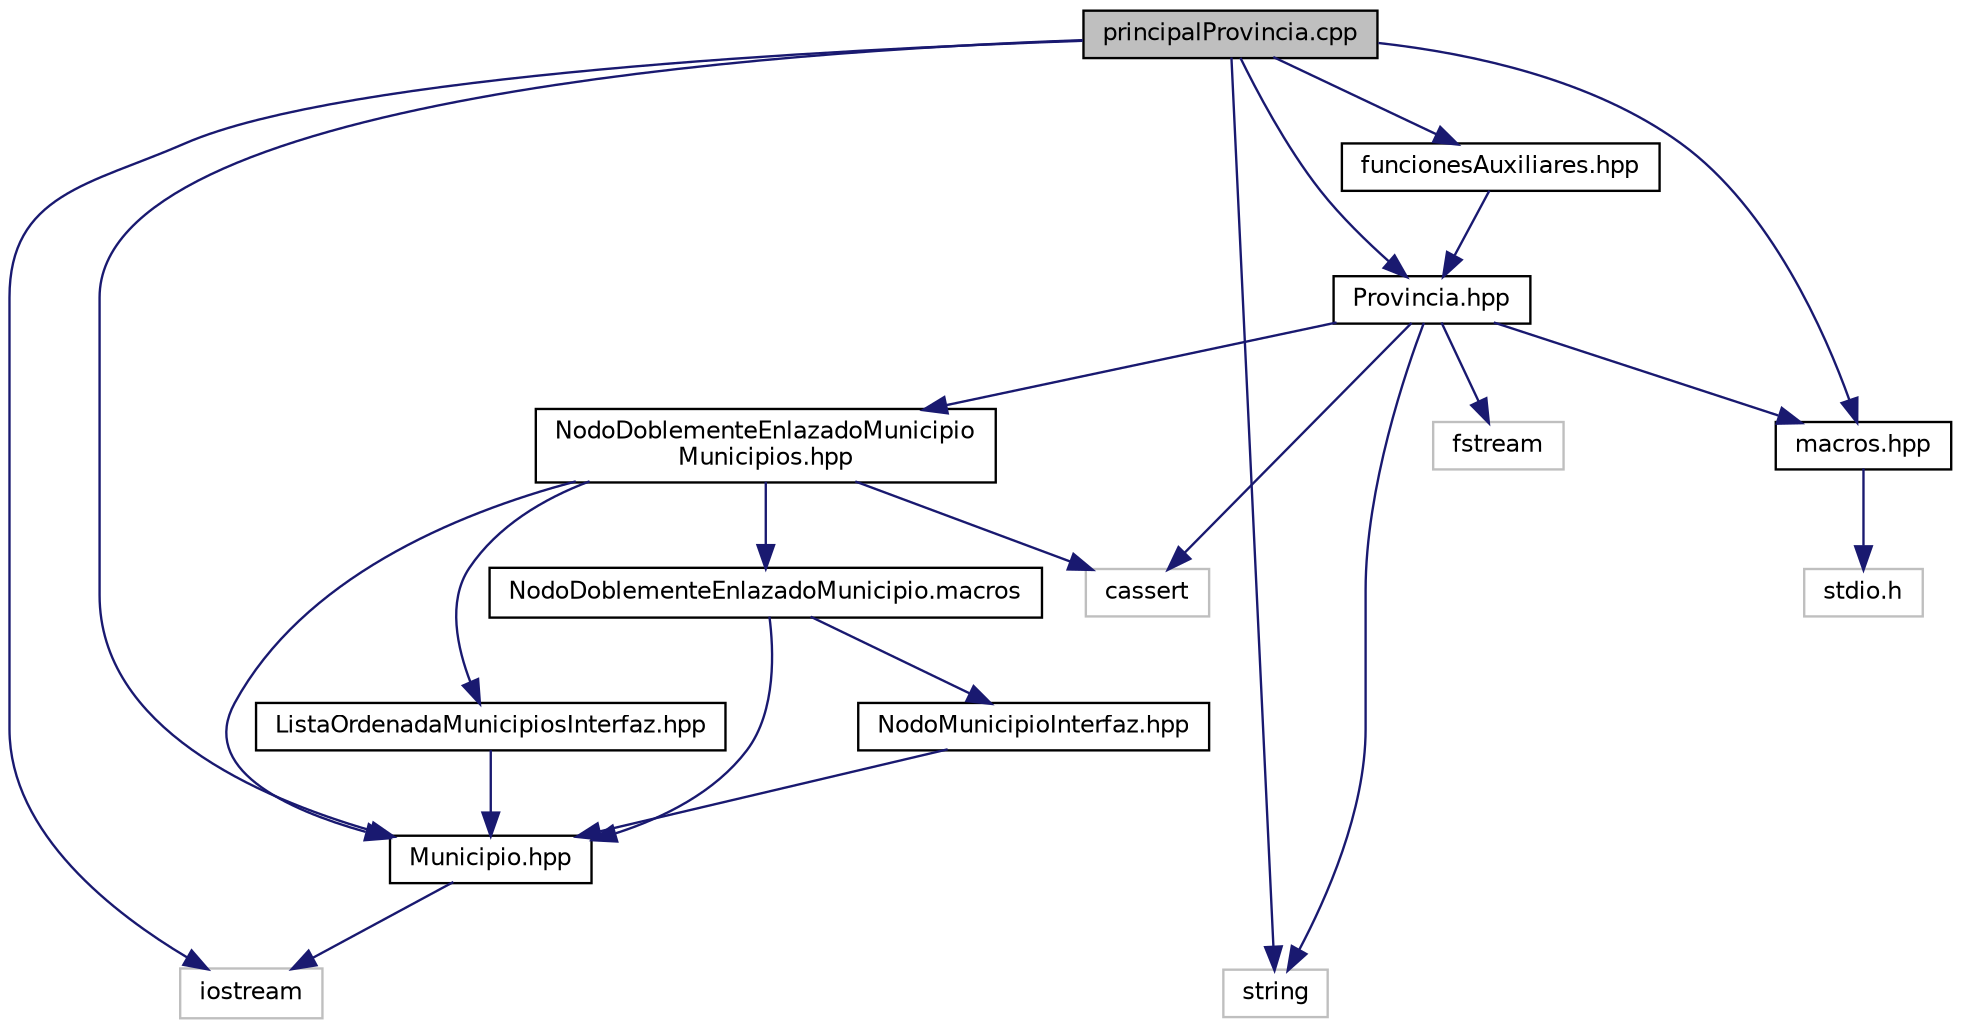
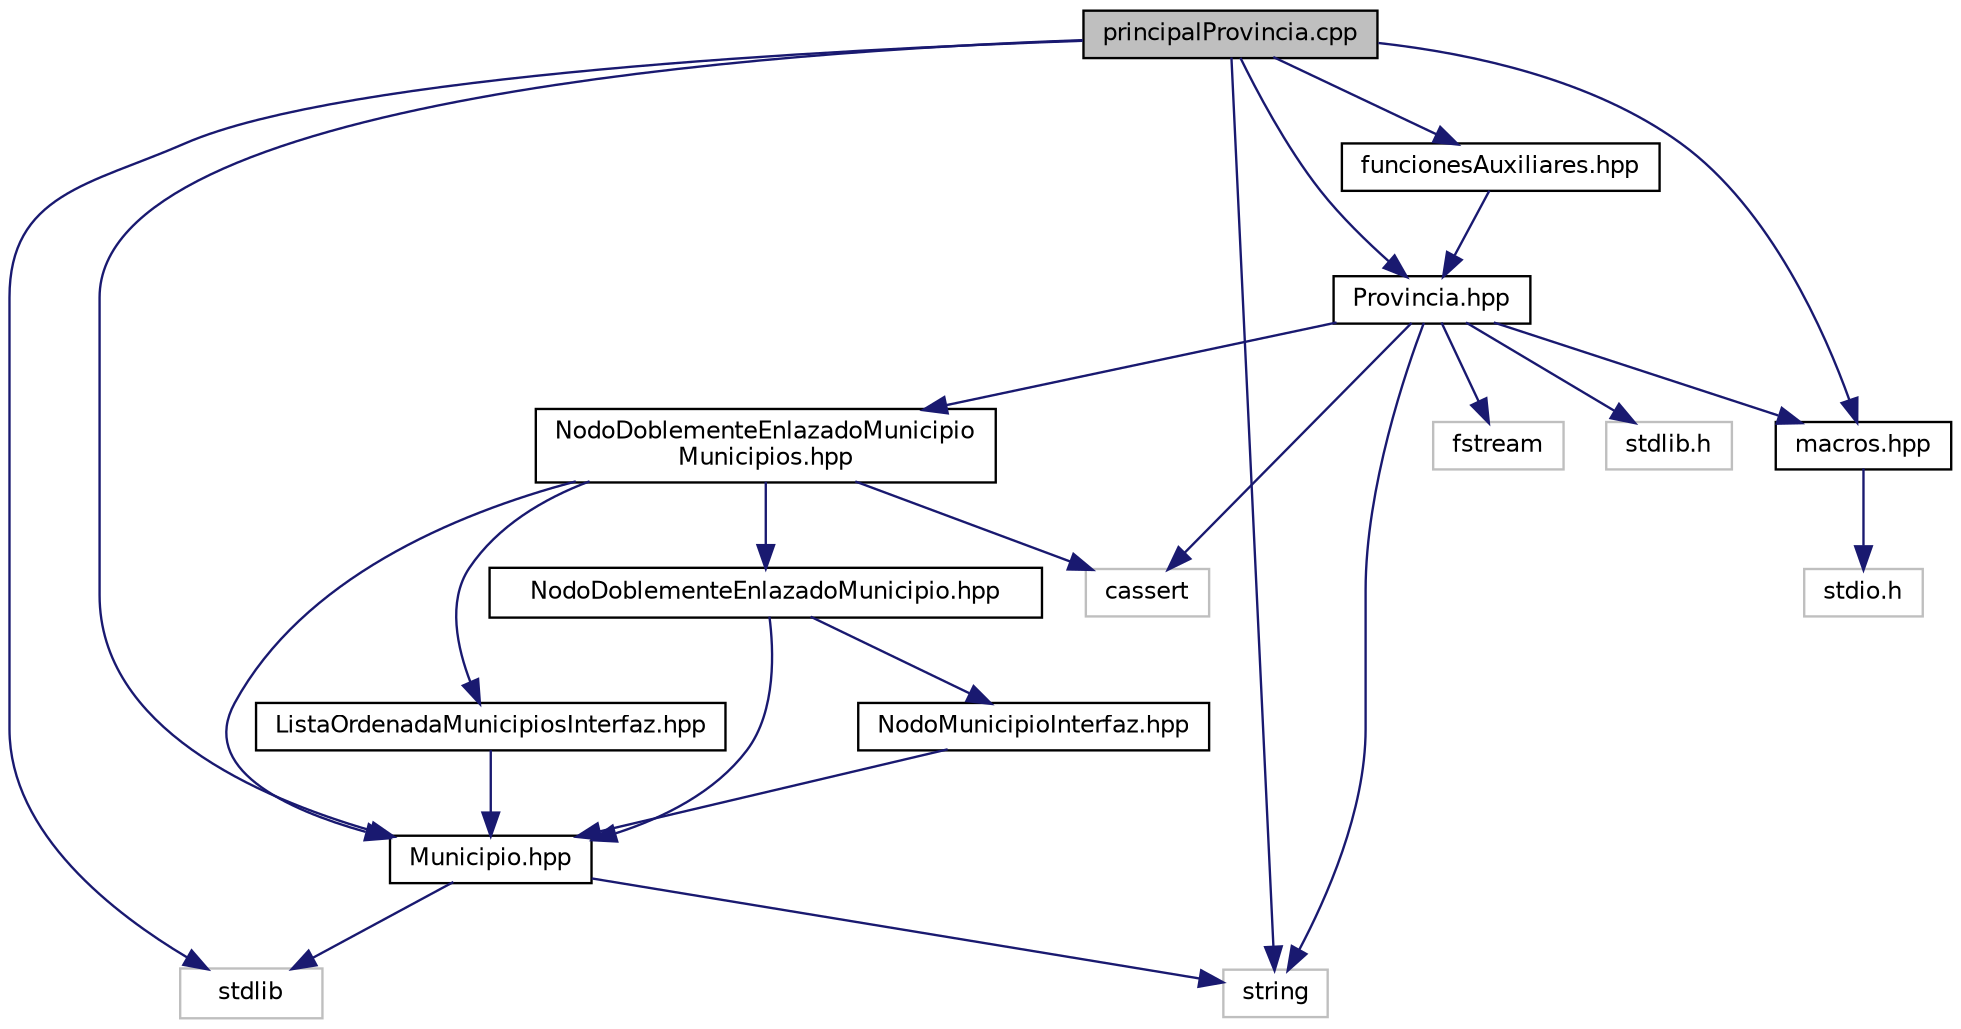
node "stdlib.h": added
node "NodoDoblementeEnlazadoMunicipio.macros": label "NodoDoblementeEnlazadoMunicipio.macros" -> "NodoDoblementeEnlazadoMunicipio.hpp"
edge "Municipio.hpp" -> "string": added
node "iostream": label "iostream" -> "stdlib"
